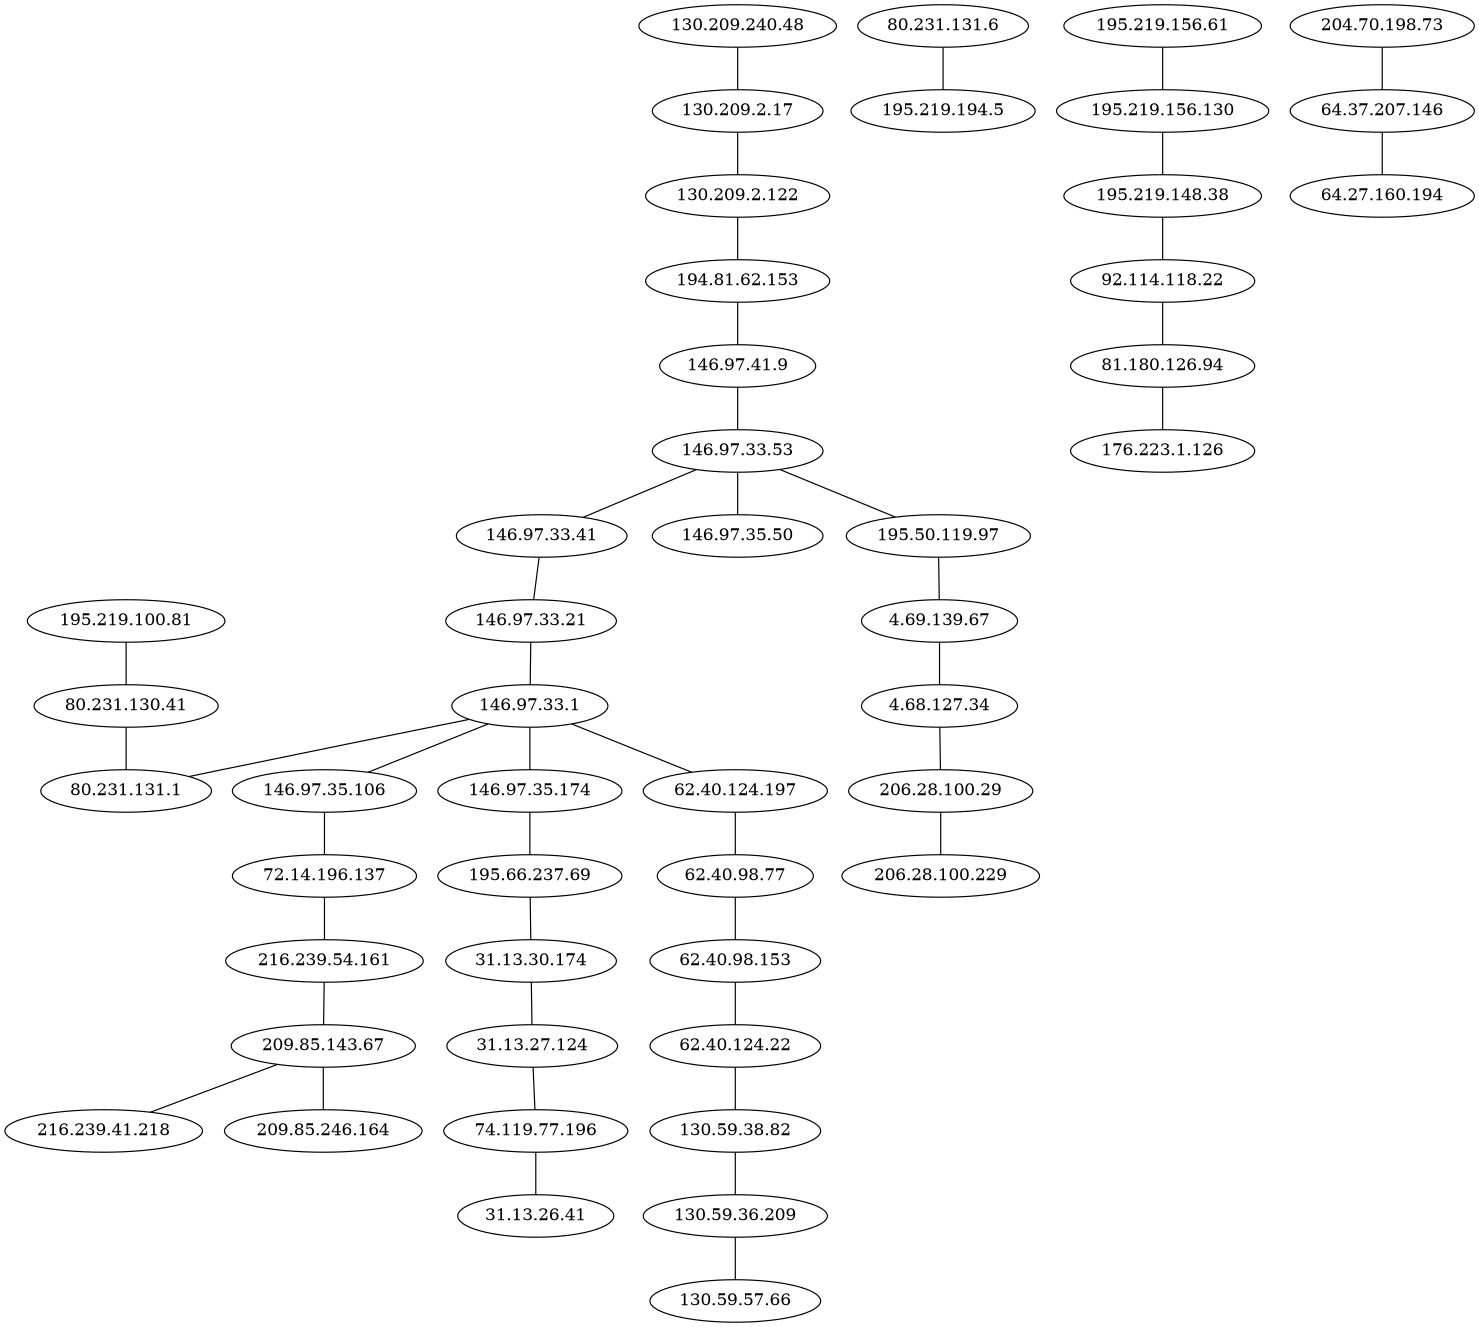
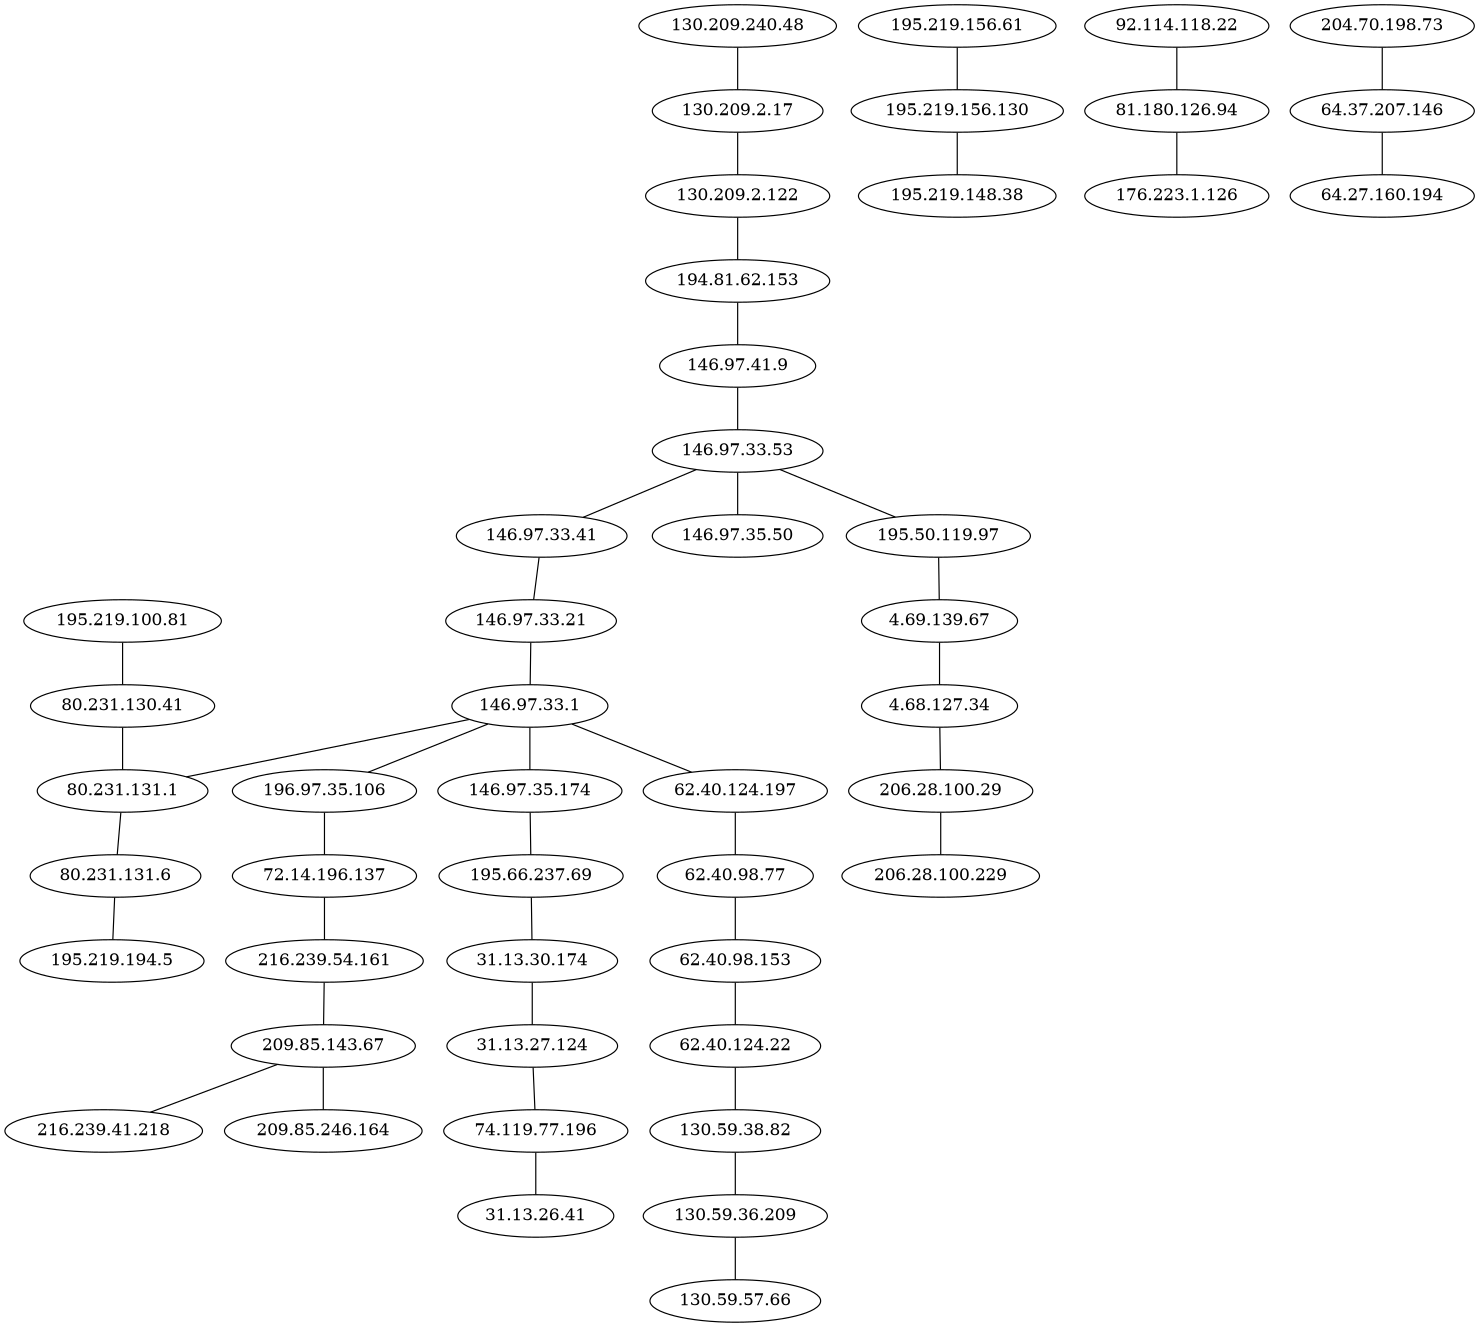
edge "195.219.148.38" -- "92.114.118.22": removed
node "146.97.35.106": label "146.97.35.106" -> "196.97.35.106"
edge "80.231.131.1" -- "80.231.131.6": added
